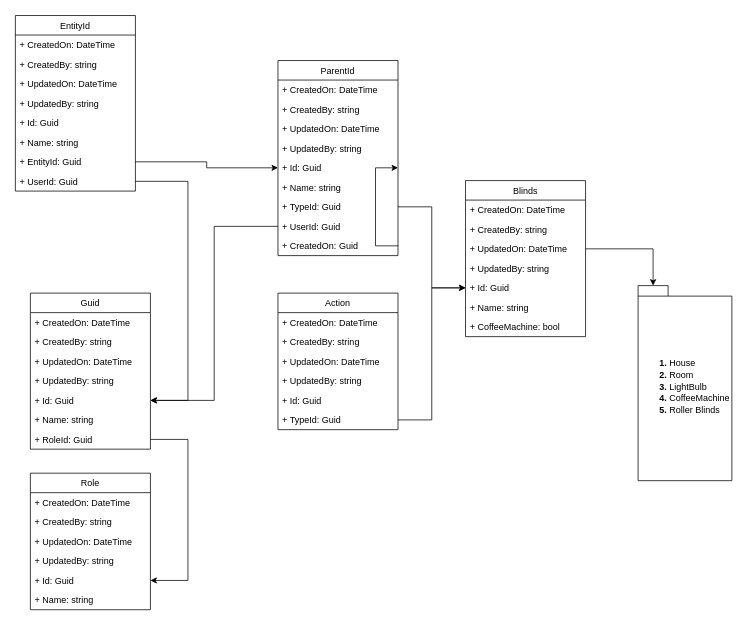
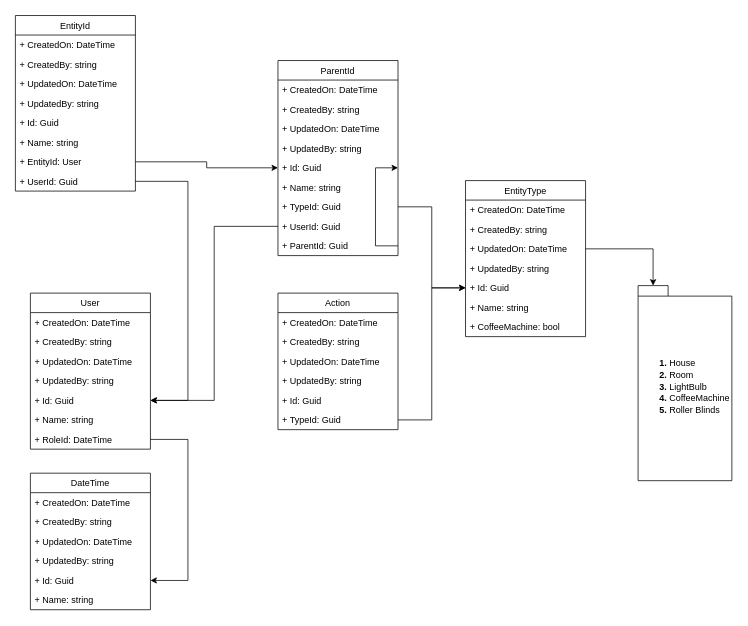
node "+ EntityId: Guid": label "+ EntityId: Guid" -> "+ EntityId: User"
node "Blinds": label "Blinds" -> "EntityType"
node "+ CreatedOn: Guid": label "+ CreatedOn: Guid" -> "+ ParentId: Guid"
node "Guid": label "Guid" -> "User"
node "+ RoleId: Guid": label "+ RoleId: Guid" -> "+ RoleId: DateTime"
node "Role": label "Role" -> "DateTime"
